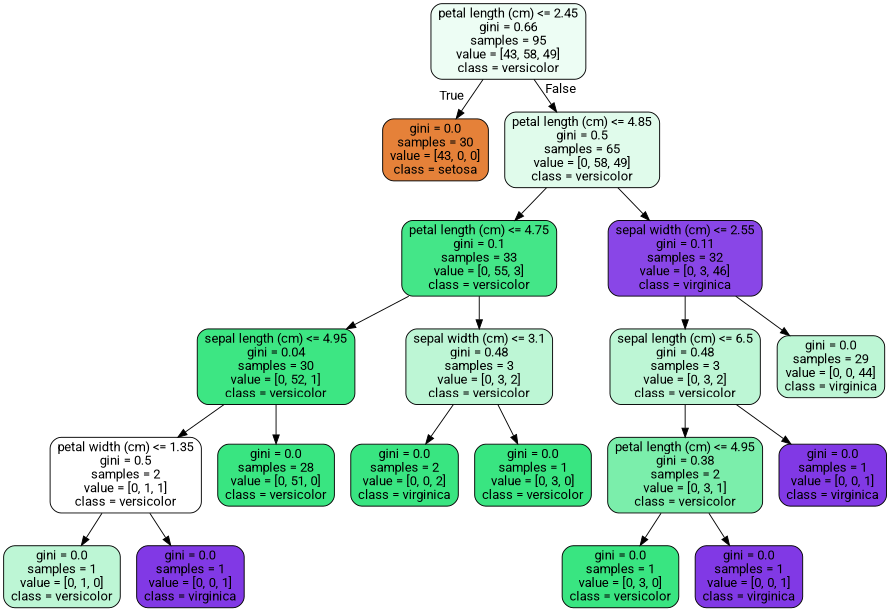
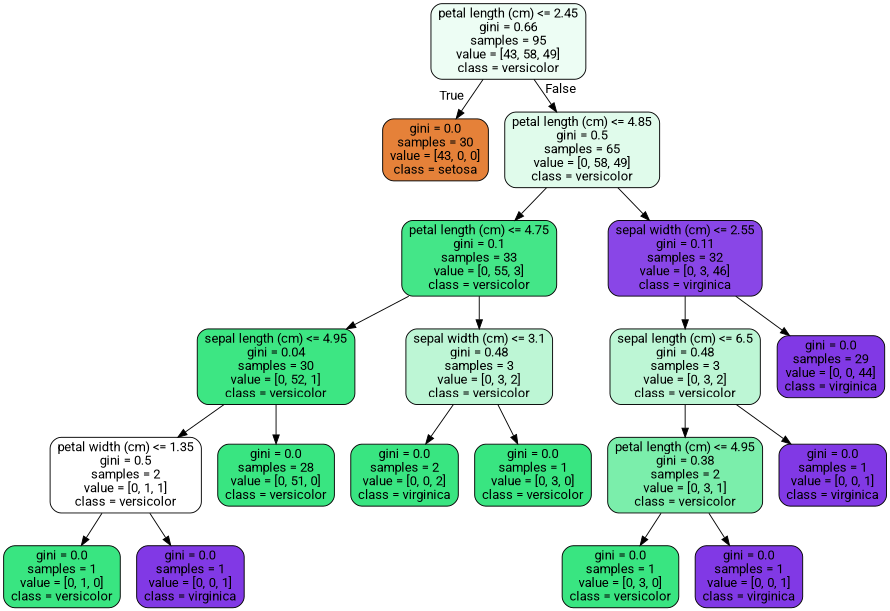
node "gini = 0.0 samples = 29 value = [0, 0, 44] class = virginica": fillcolor #bdf6d5 -> #8139e5
node "gini = 0.0 samples = 1 value = [0, 1, 0] class = versicolor": fillcolor #bdf6d5 -> #39e581
